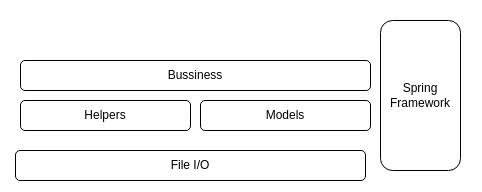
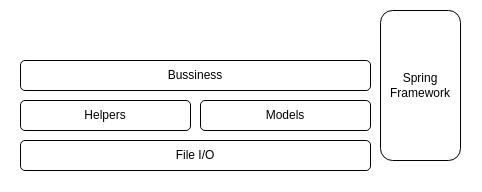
node "Spring Framework": moved (421, 96) -> (421, 86)
node "File I/O": moved (191, 166) -> (196, 156)
